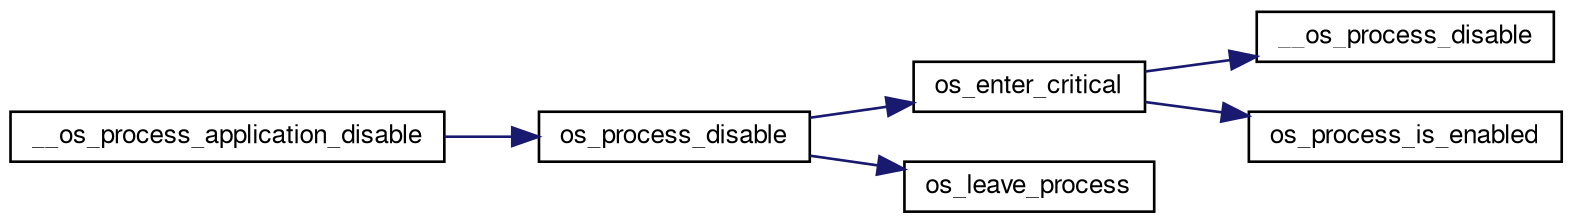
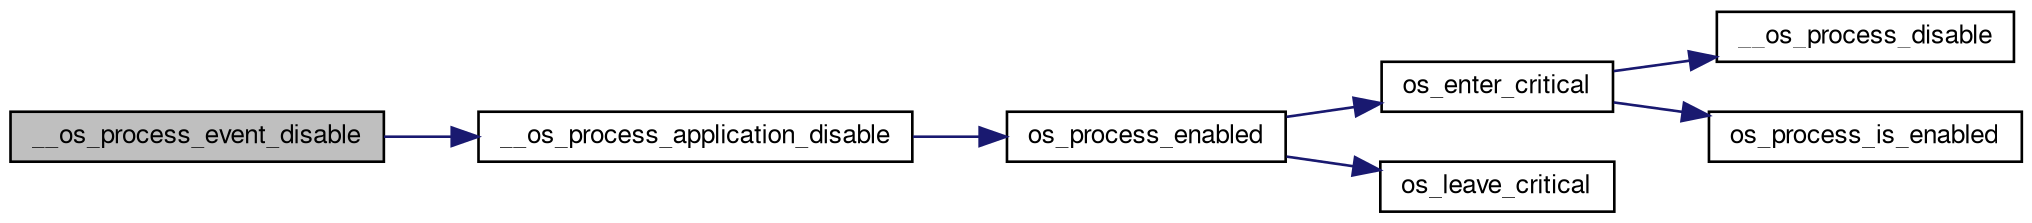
node "__os_process_event_disable": added
node "os_process_disable": label "os_process_disable" -> "os_process_enabled"
node "os_leave_process": label "os_leave_process" -> "os_leave_critical"
